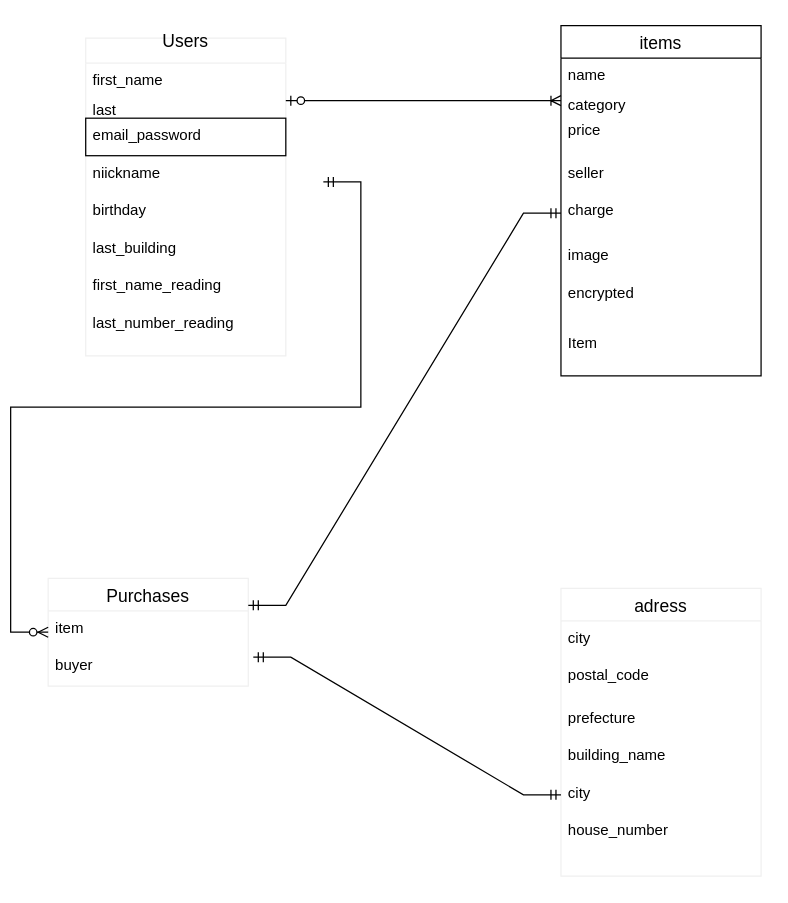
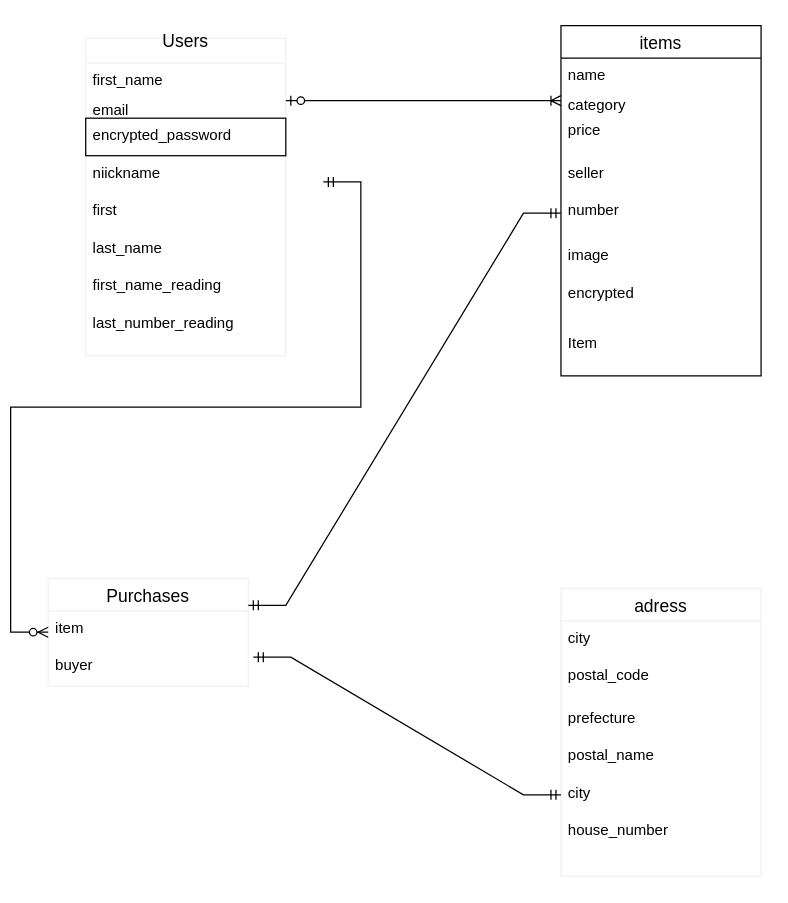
node "last": label "last" -> "email"
node "email_password": label "email_password" -> "encrypted_password"
node "birthday": label "birthday" -> "first"
node "charge": label "charge" -> "number"
node "last_building": label "last_building" -> "last_name"
node "building_name": label "building_name" -> "postal_name"
